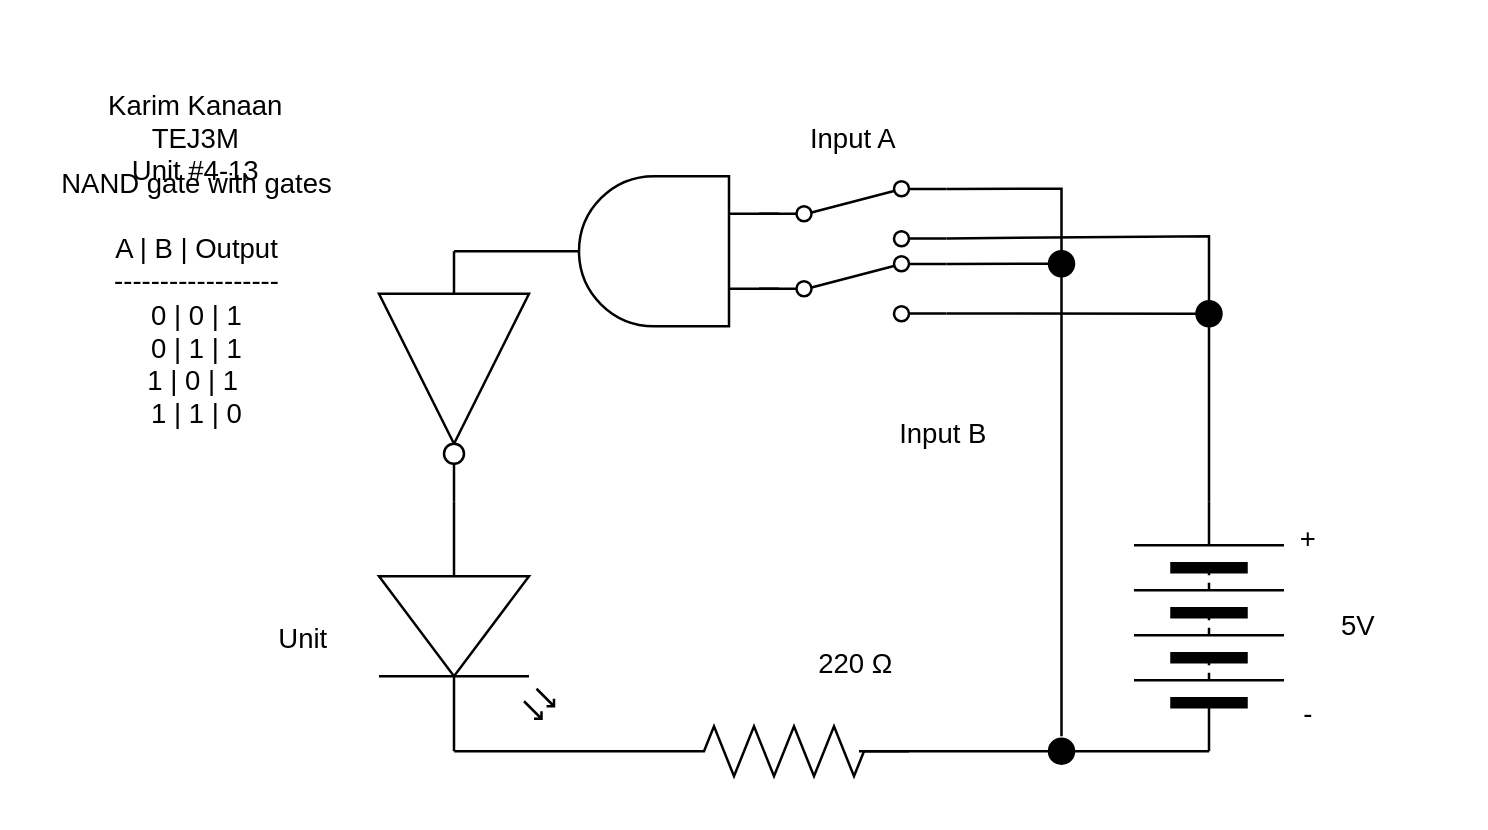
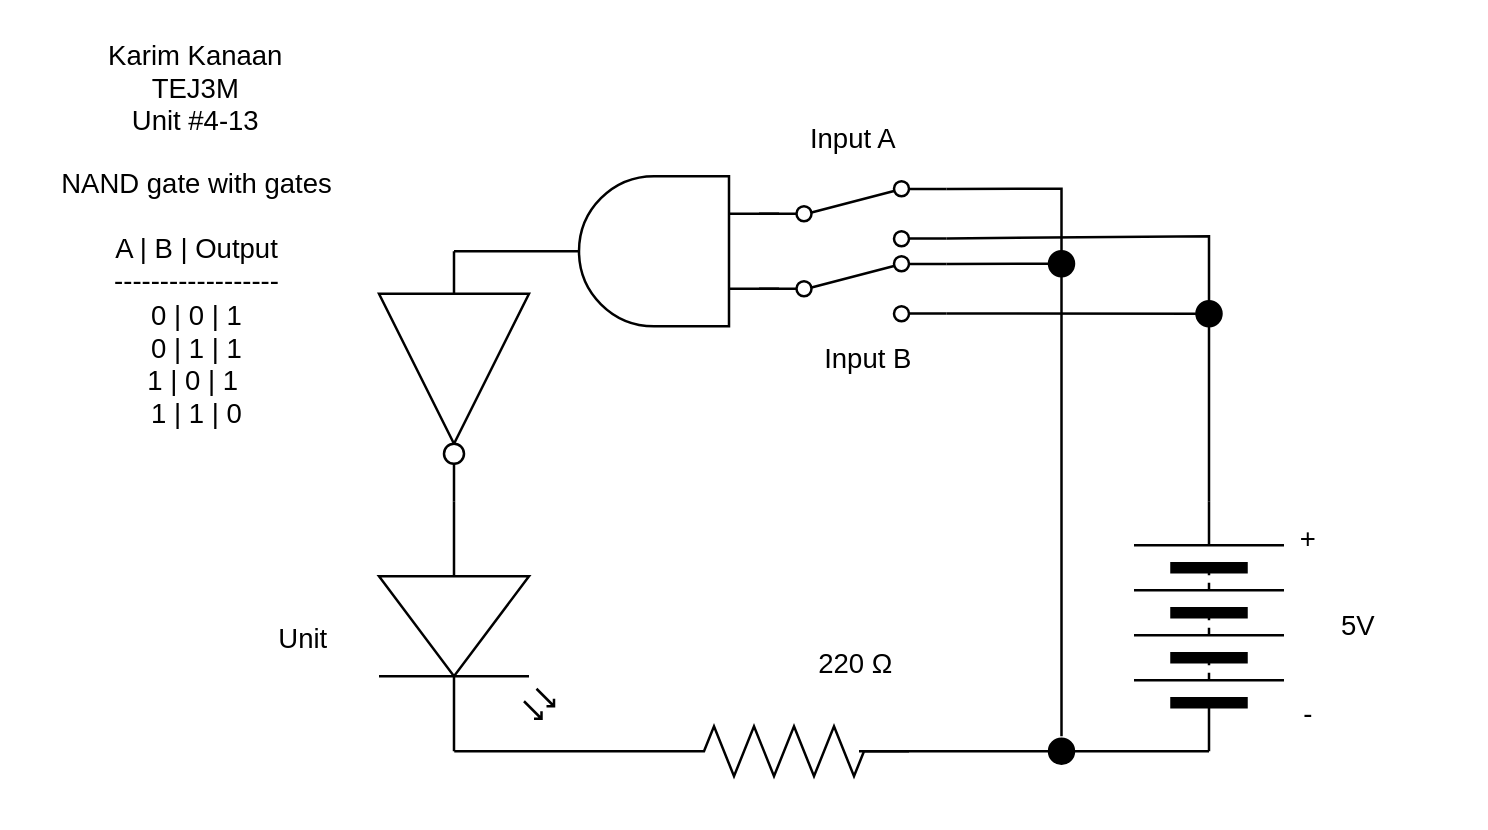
node "Karim Kanaan TEJ3M Unit #4-13": moved (196, 139) -> (196, 89)
node "Input B": moved (944, 434) -> (869, 359)
